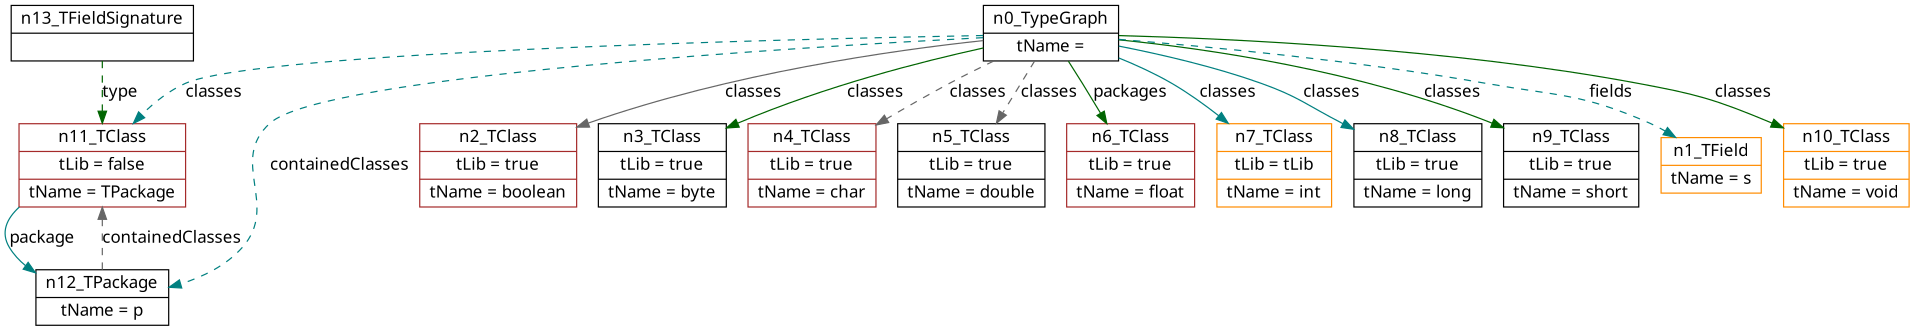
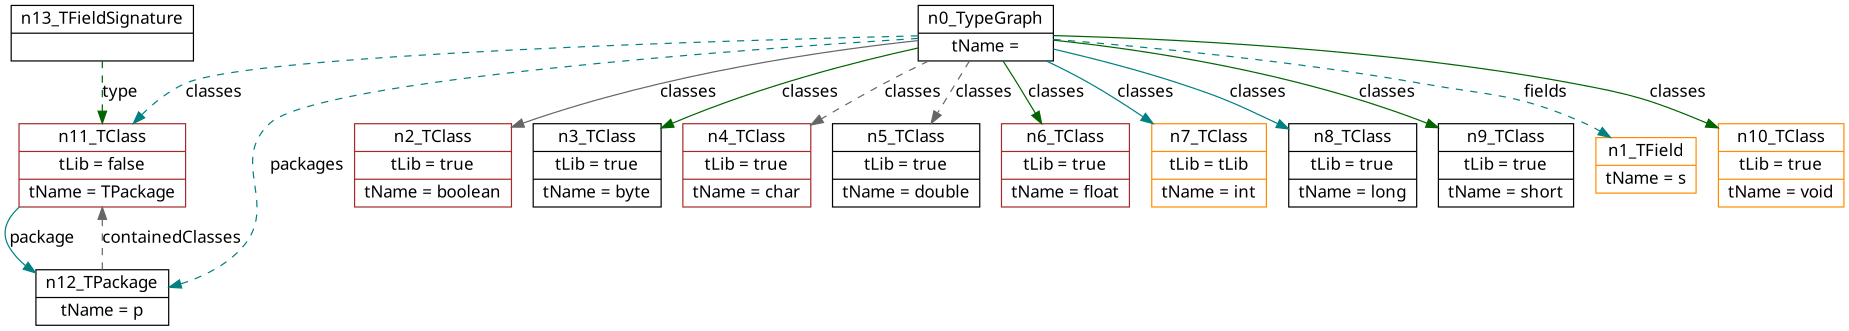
edge "n0_TypeGraph" -> "n6_TClass": label "packages" -> "classes"
edge "n0_TypeGraph" -> "n12_TPackage": label "containedClasses" -> "packages"
